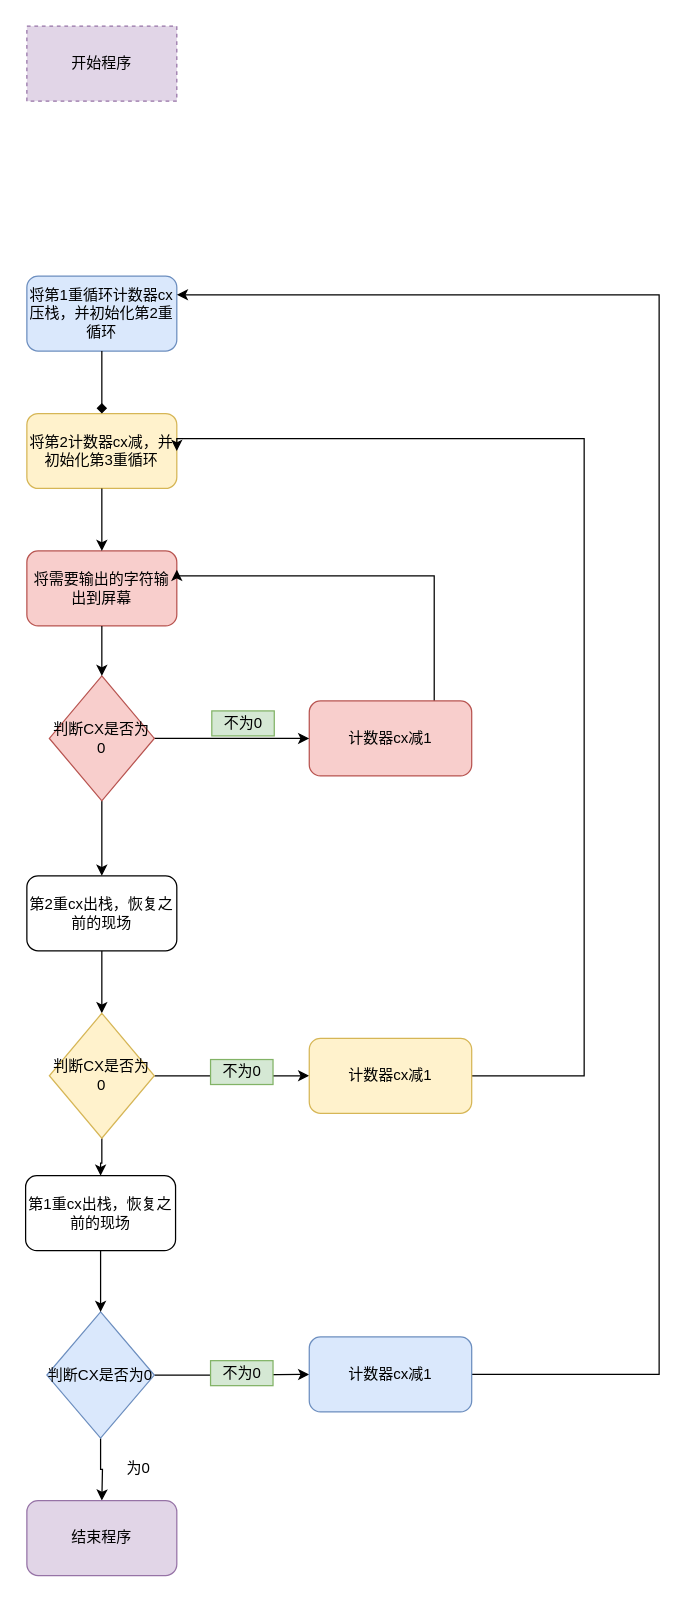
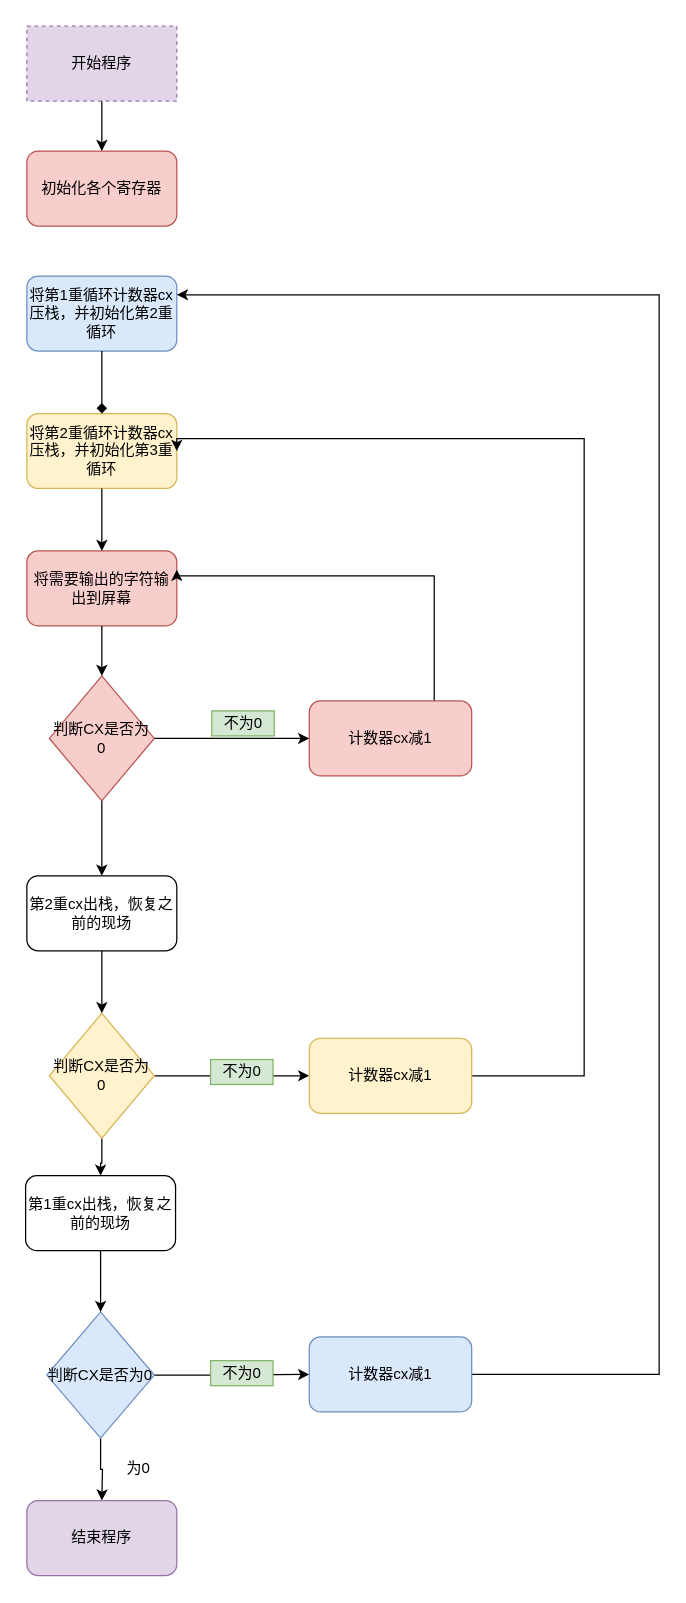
edge "开始程序" -> "初始化各个寄存器": added
node "初始化各个寄存器": added
node "将第2计数器cx减，并初始化第3重循环": label "将第2计数器cx减，并初始化第3重循环" -> "将第2重循环计数器cx压栈，并初始化第3重循环"
